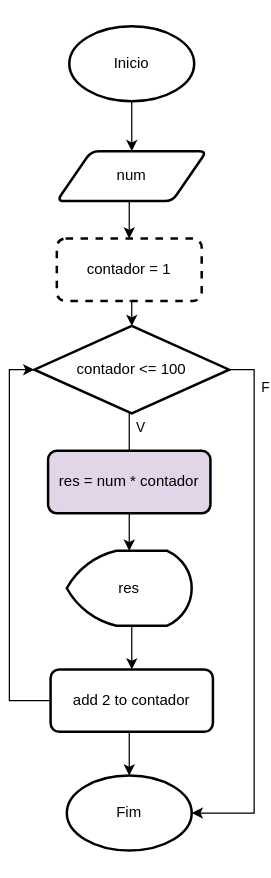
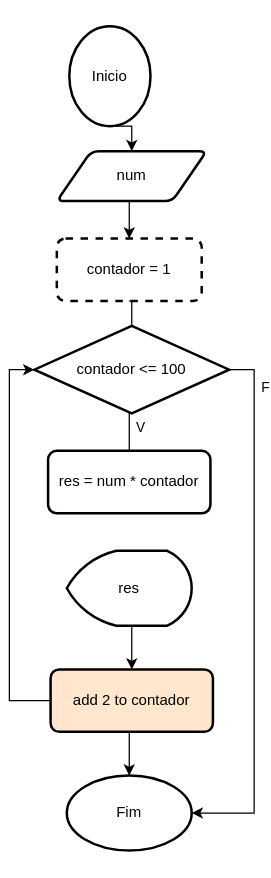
node "Inicio": size 125x75 -> 81x100
edge "contador = 1" -> "contador <= 100": arrowhead classic -> none
node "res = num * contador": fillcolor #e1d5e7 -> #ffffff
edge "res = num * contador" -> "res": removed
node "add 2 to contador": fillcolor #ffffff -> #ffe6cc
